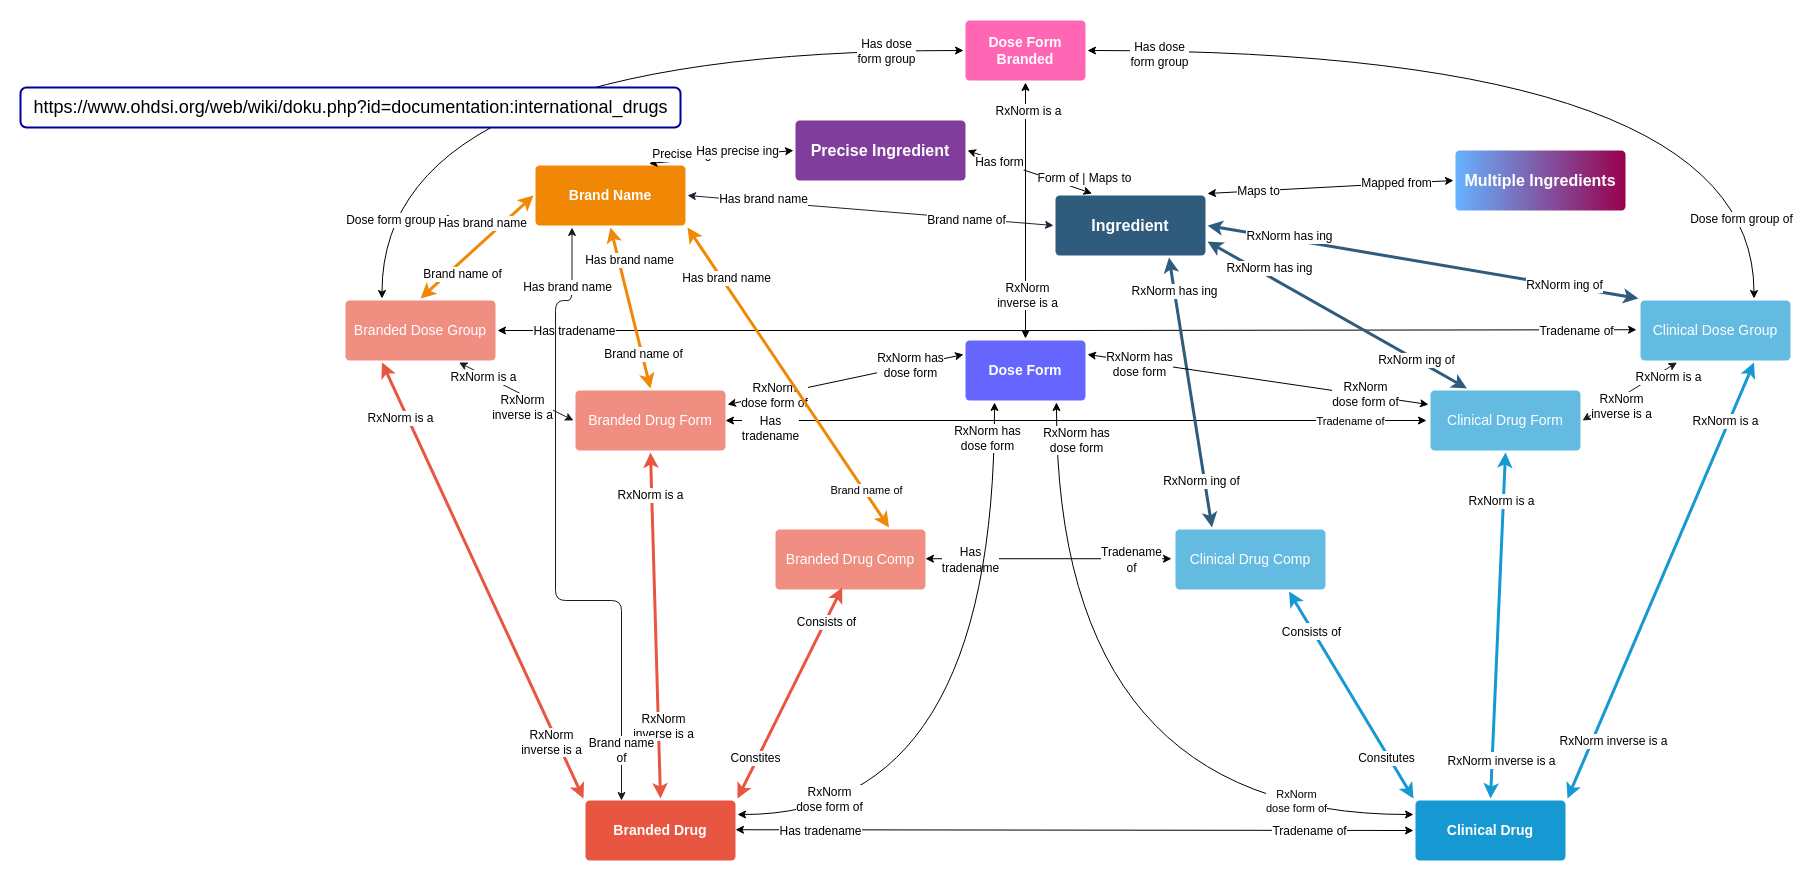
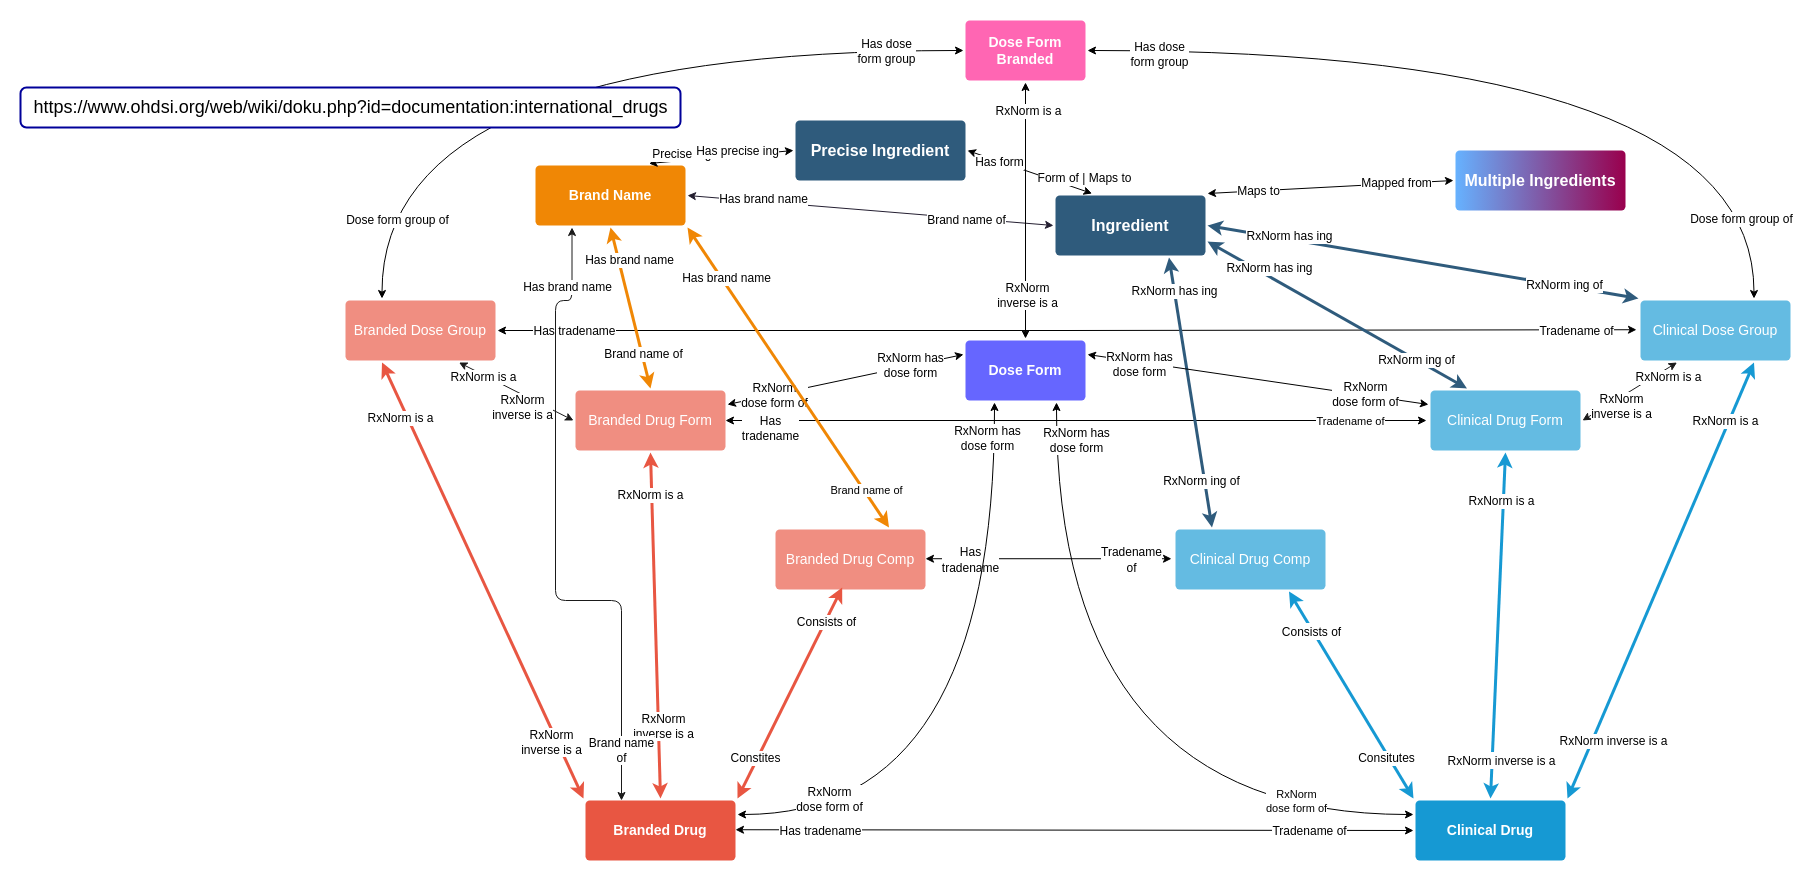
node "Precise Ingredient": fillcolor #813d9c -> #2f5b7c
edge "Brand Name" -- "Branded Dose Group": removed, labels "Has brand name", "Brand name of"
